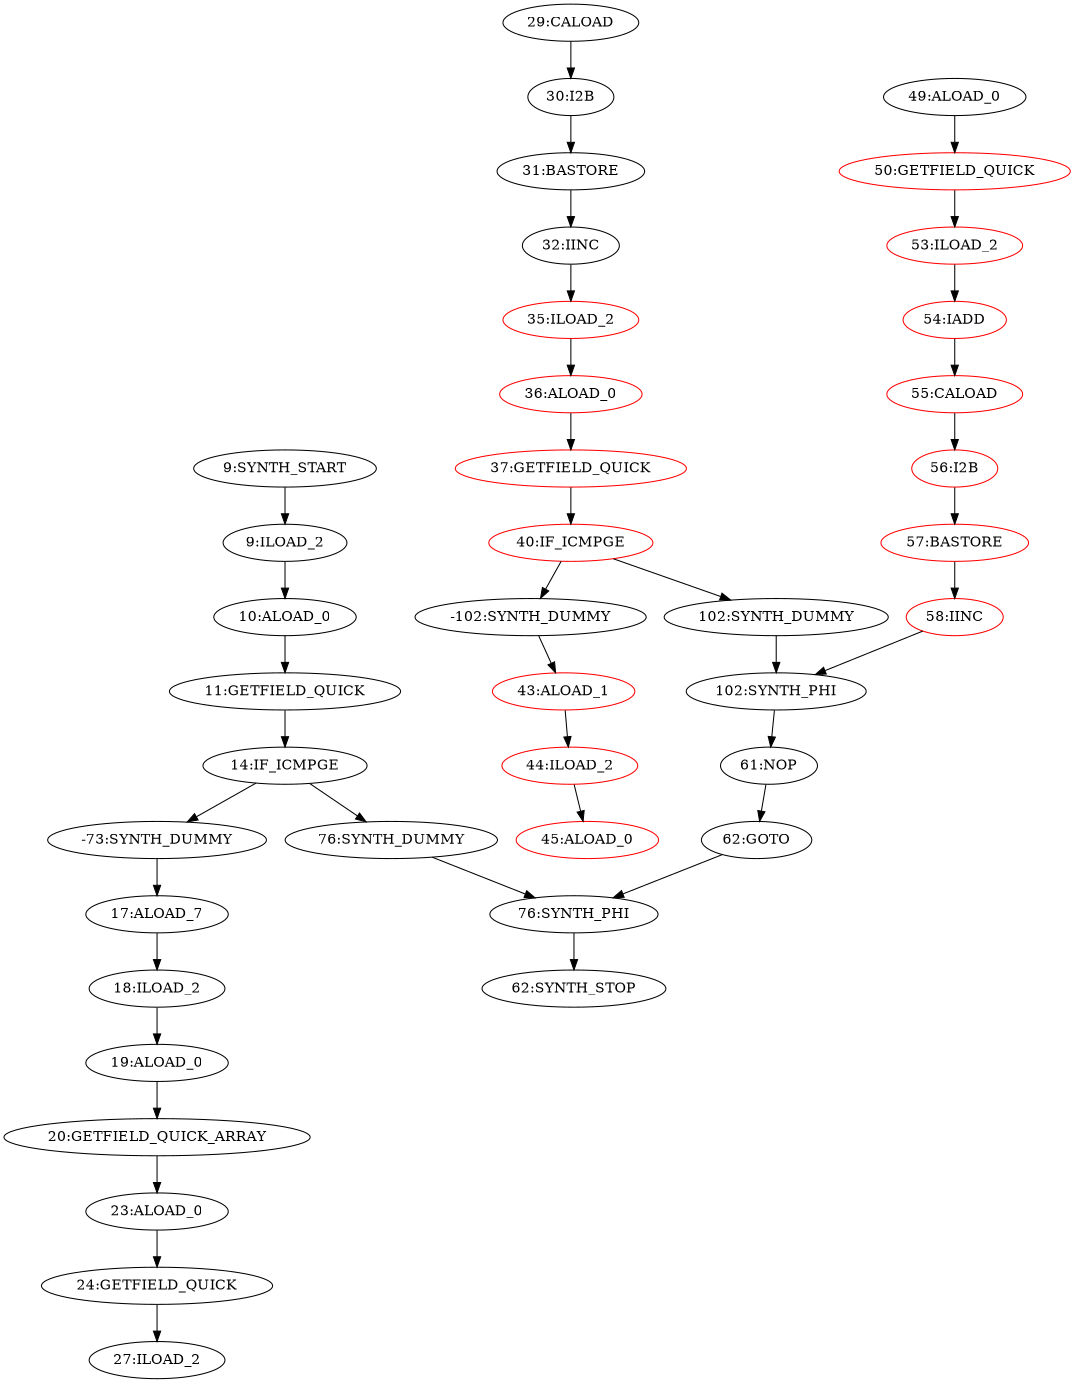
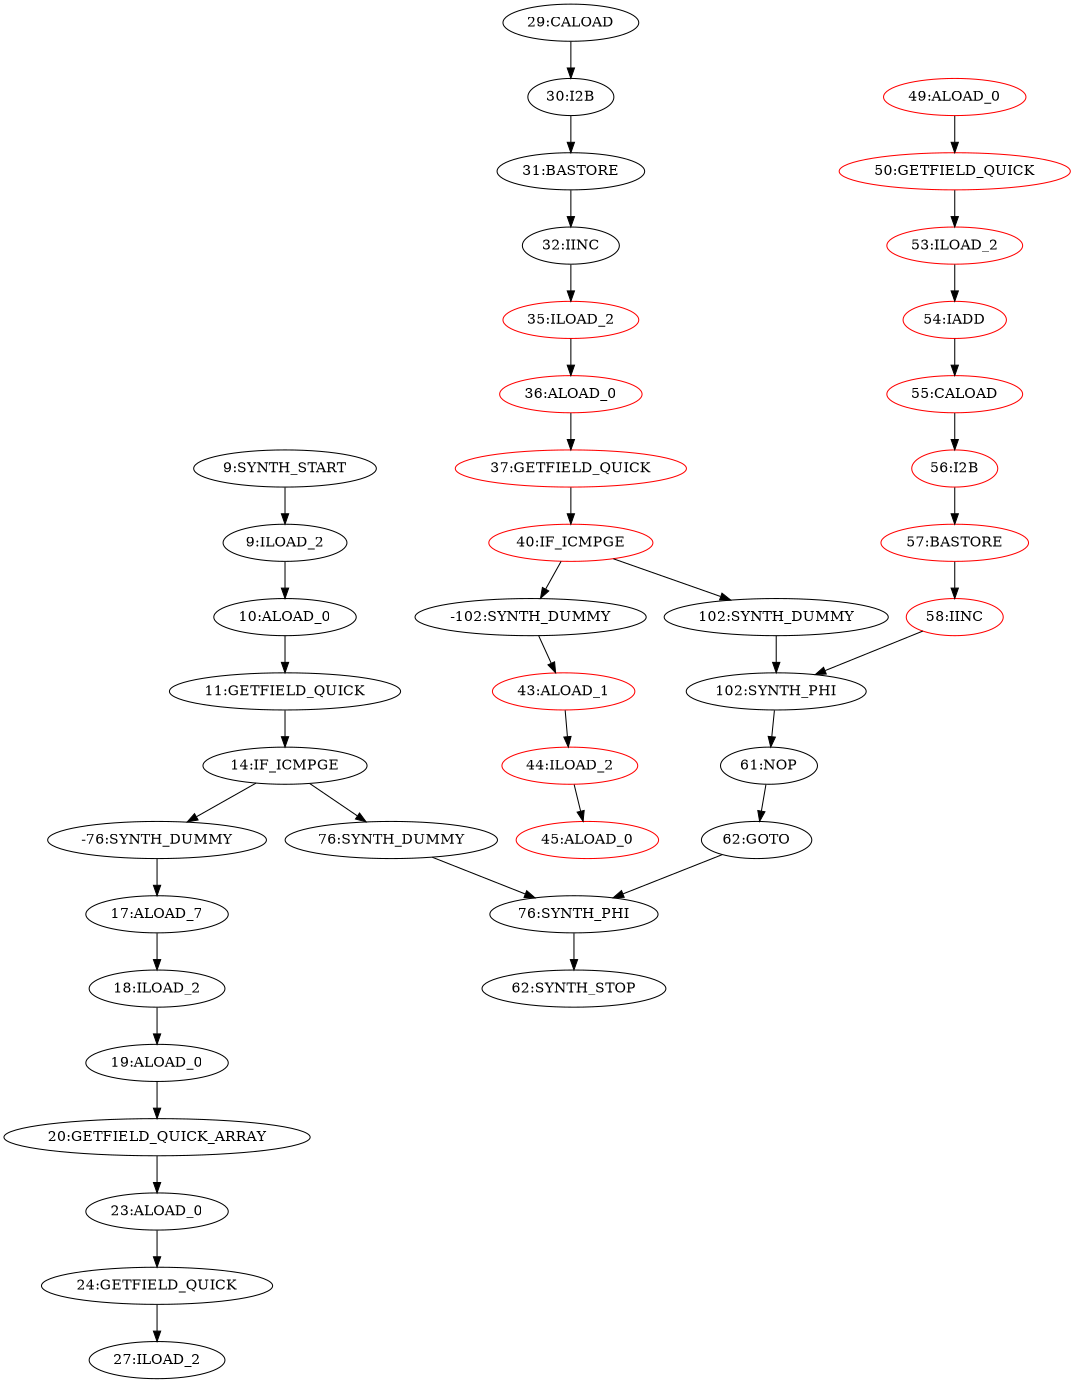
node "49:ALOAD_0": color black -> red
node "-73:SYNTH_DUMMY": label "-73:SYNTH_DUMMY" -> "-76:SYNTH_DUMMY"
